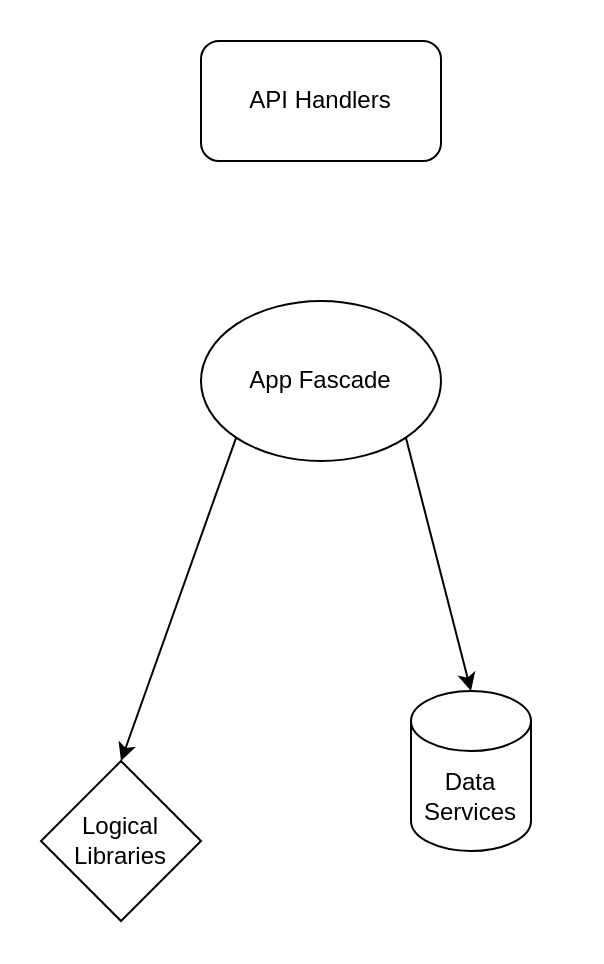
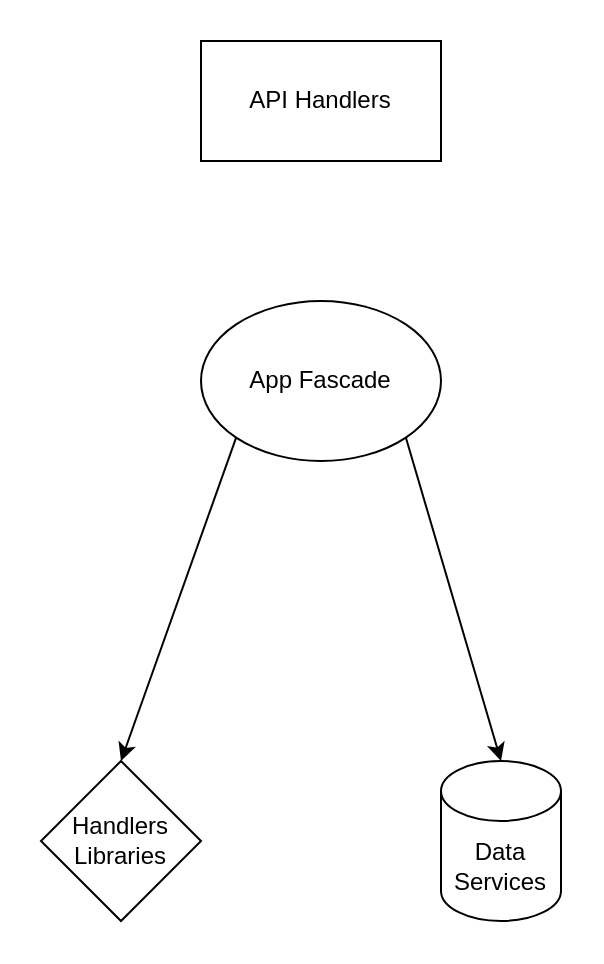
node "API Handlers": shape rounded rectangle -> rectangle
node "Data Services": moved (471, 771) -> (501, 841)
node "Logical Libraries": label "Logical Libraries" -> "Handlers Libraries"
